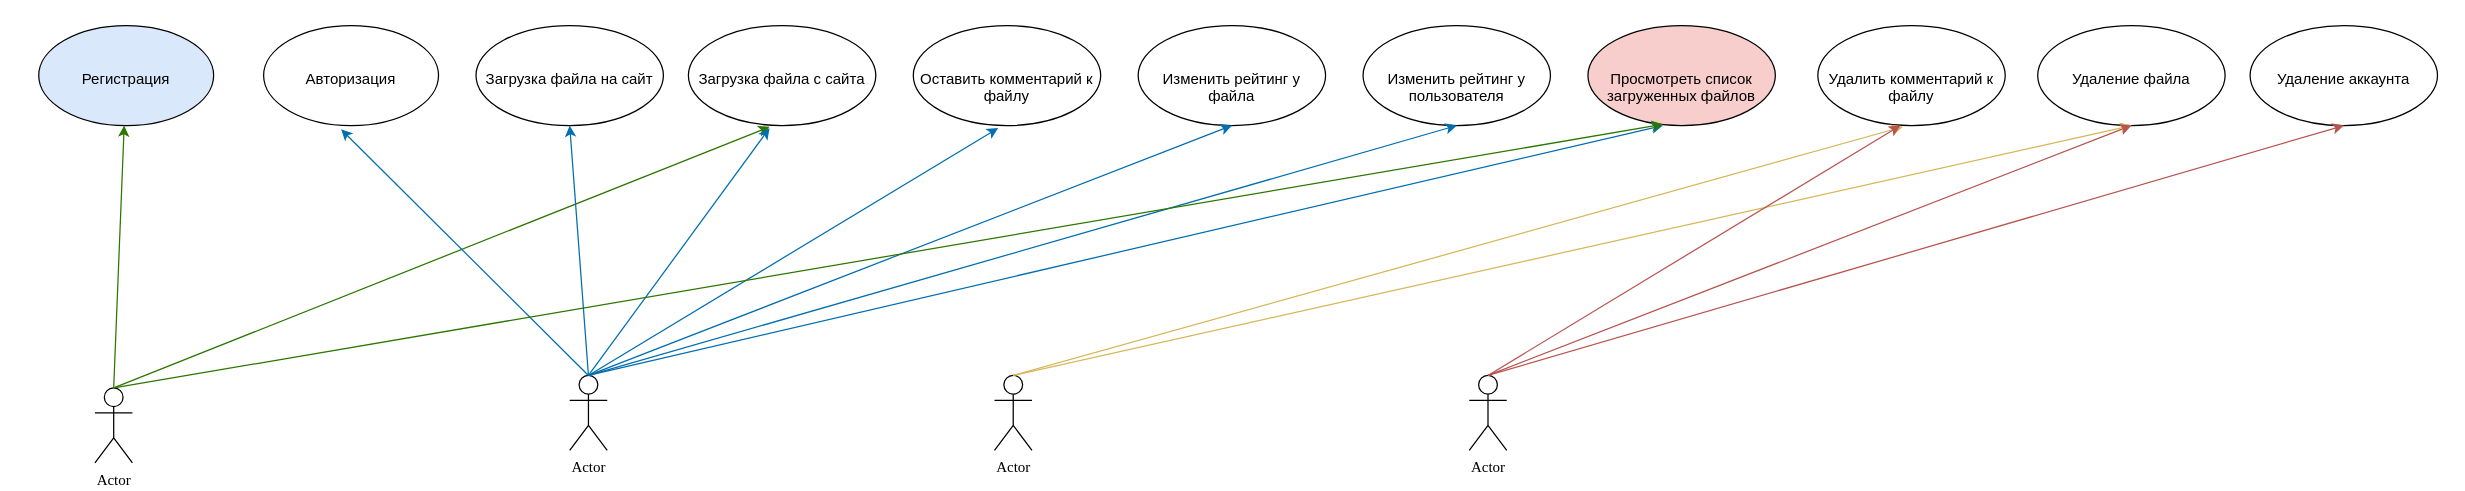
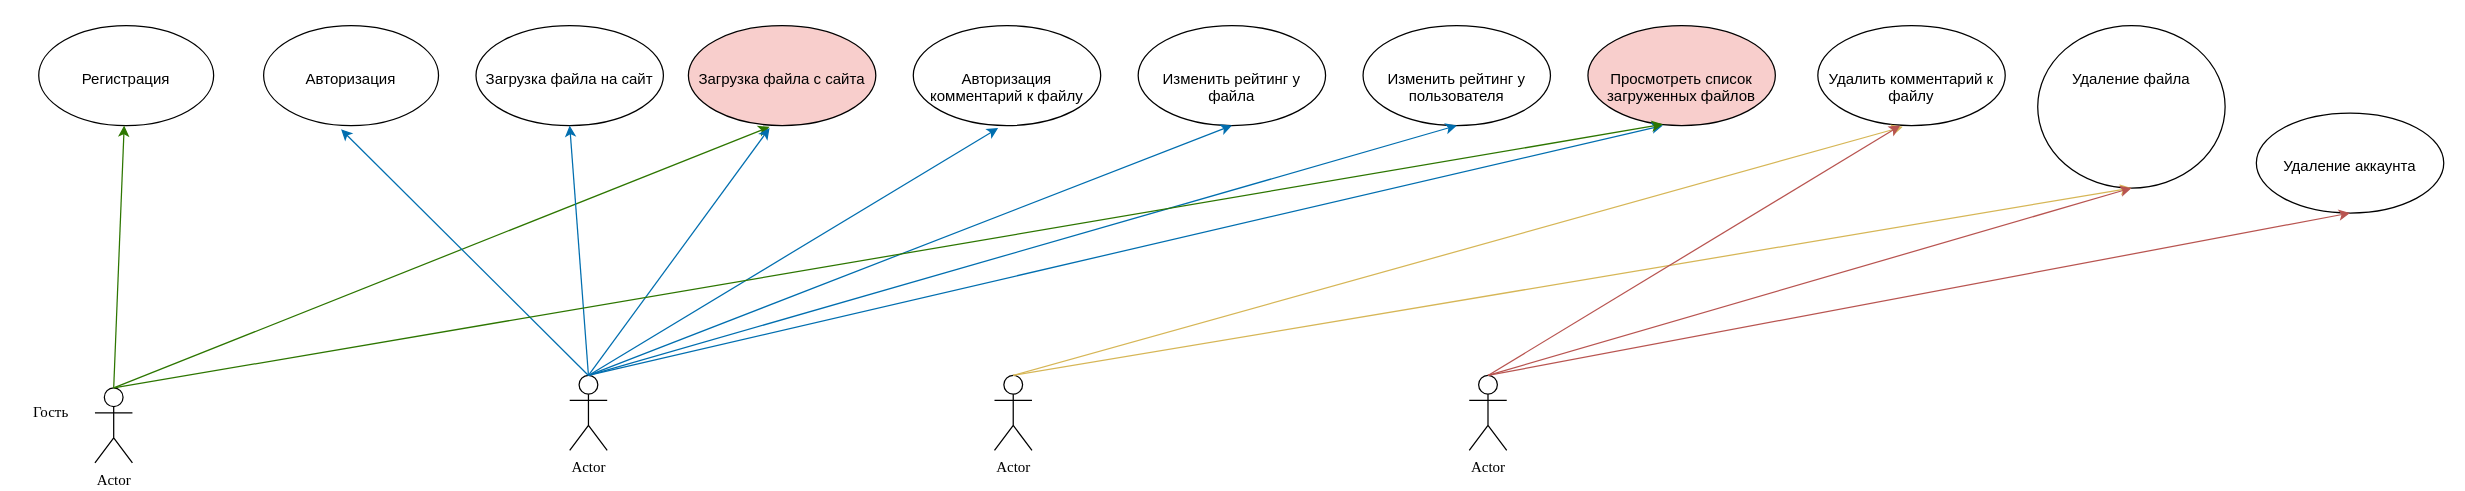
node "Оставить комментарий к файлу": label "Оставить комментарий к файлу" -> "Авторизация комментарий к файлу"
node "Регистрация": fillcolor #dae8fc -> #ffffff
node "Загрузка файла с сайта": fillcolor #ffffff -> #f8cecc
node "Удаление файла": size 188x100 -> 188x163
node "Удаление аккаунта": moved (2344, 76) -> (2351, 163)
node "Гость": added
